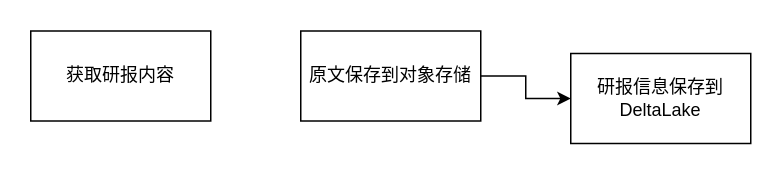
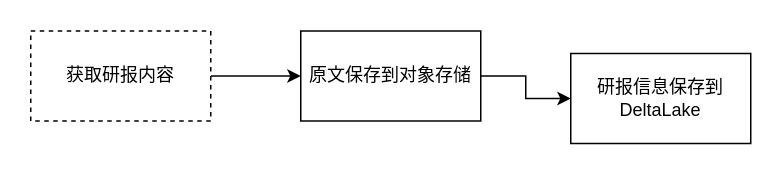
node "获取研报内容": style solid -> dashed
edge "获取研报内容" -> "原文保存到对象存储": added
